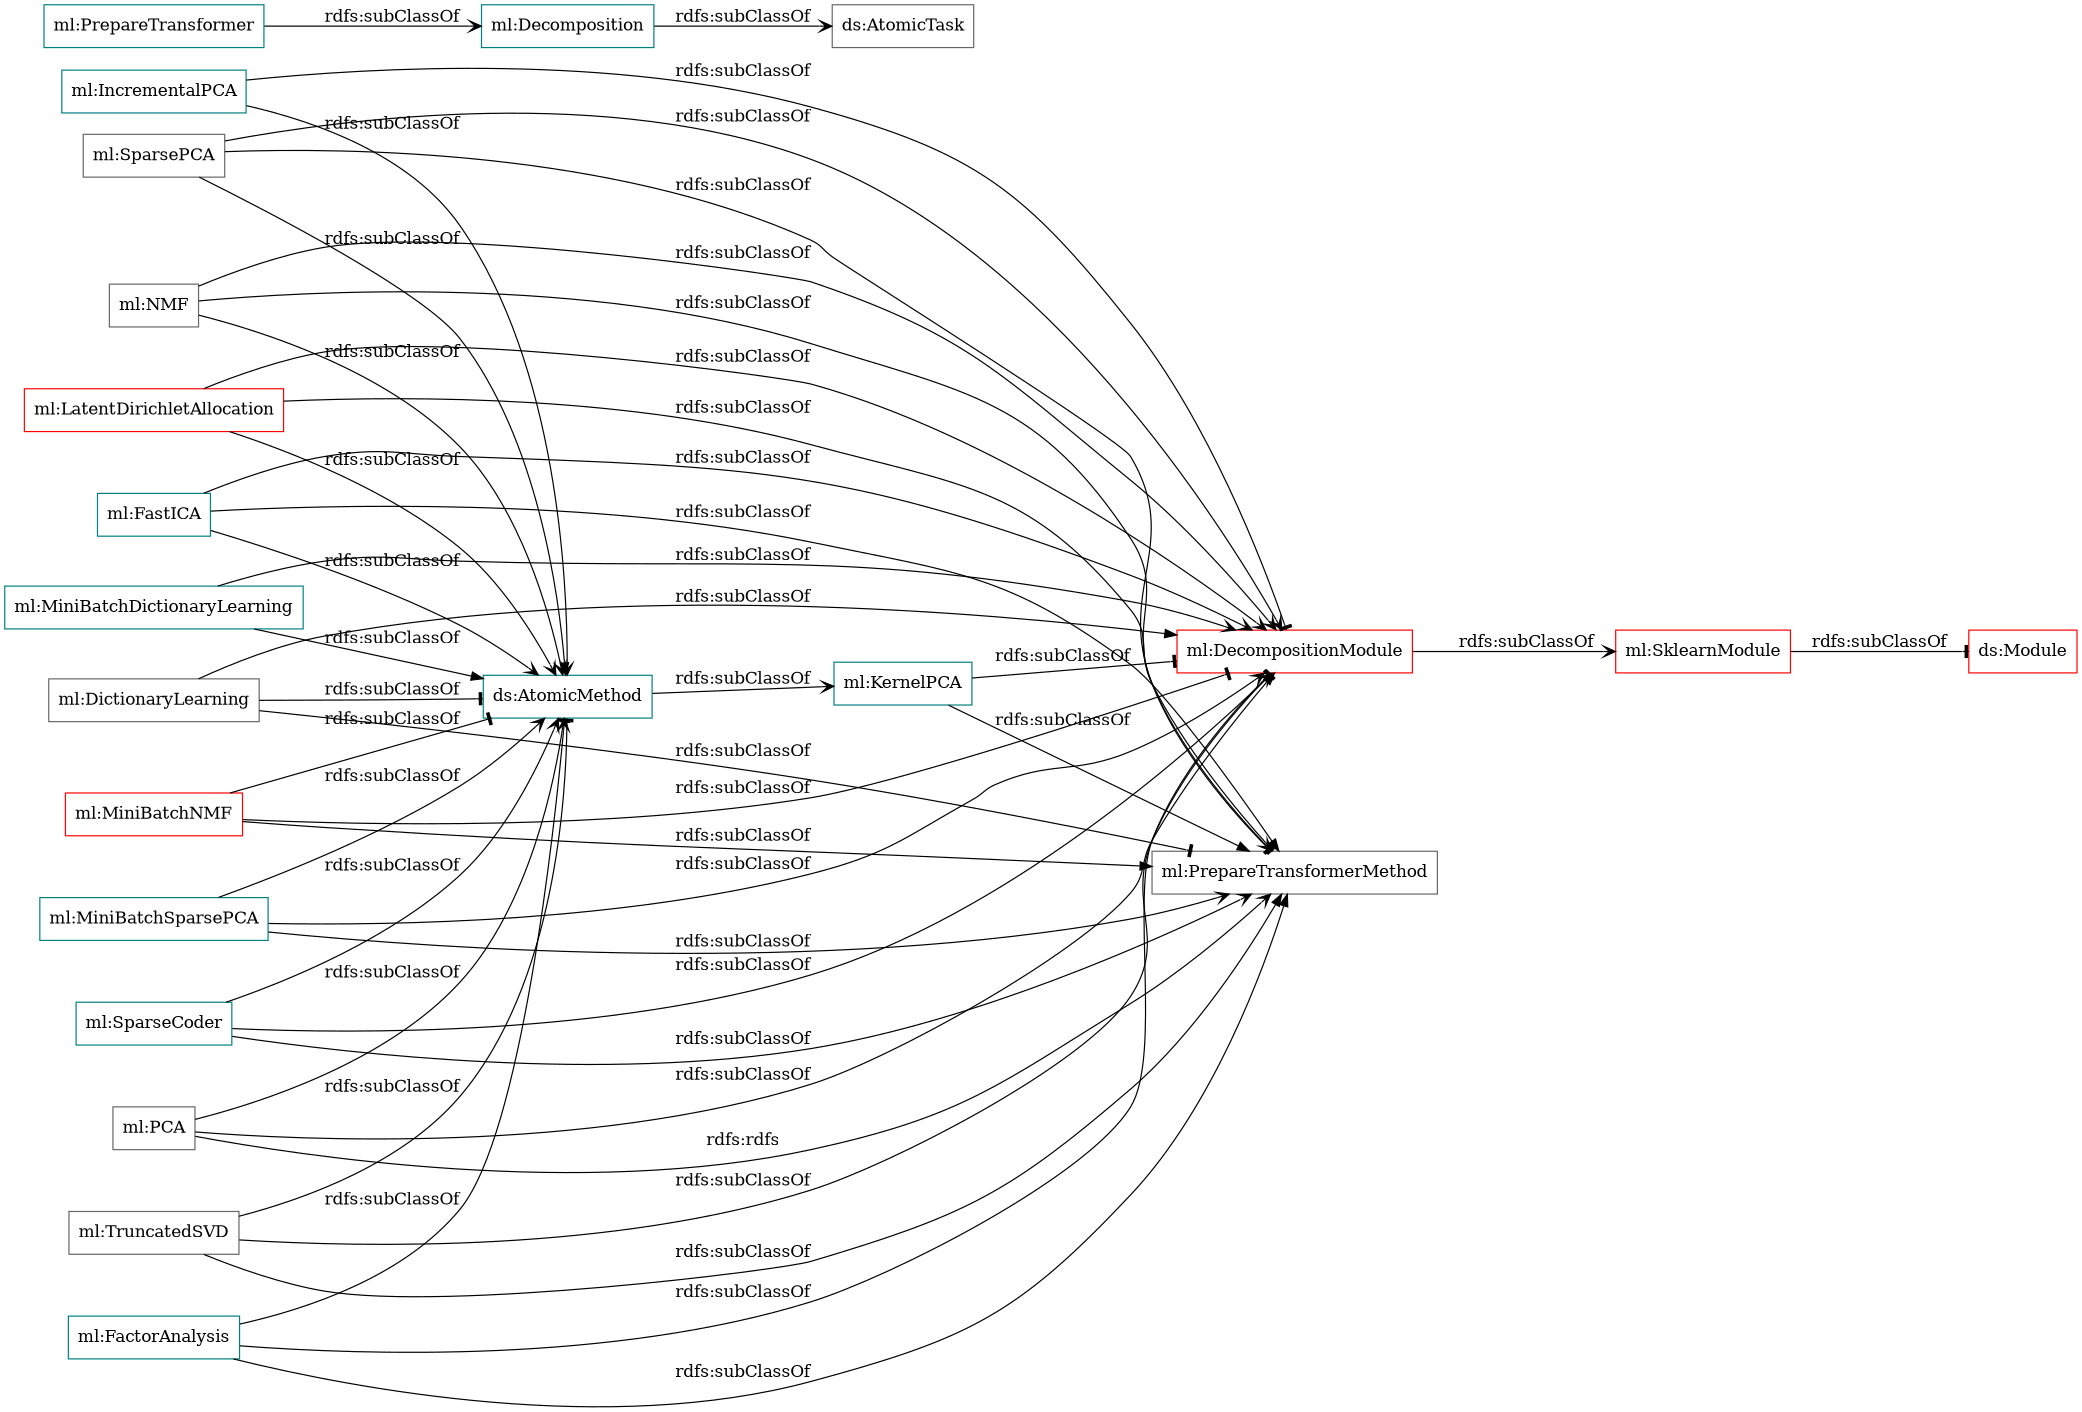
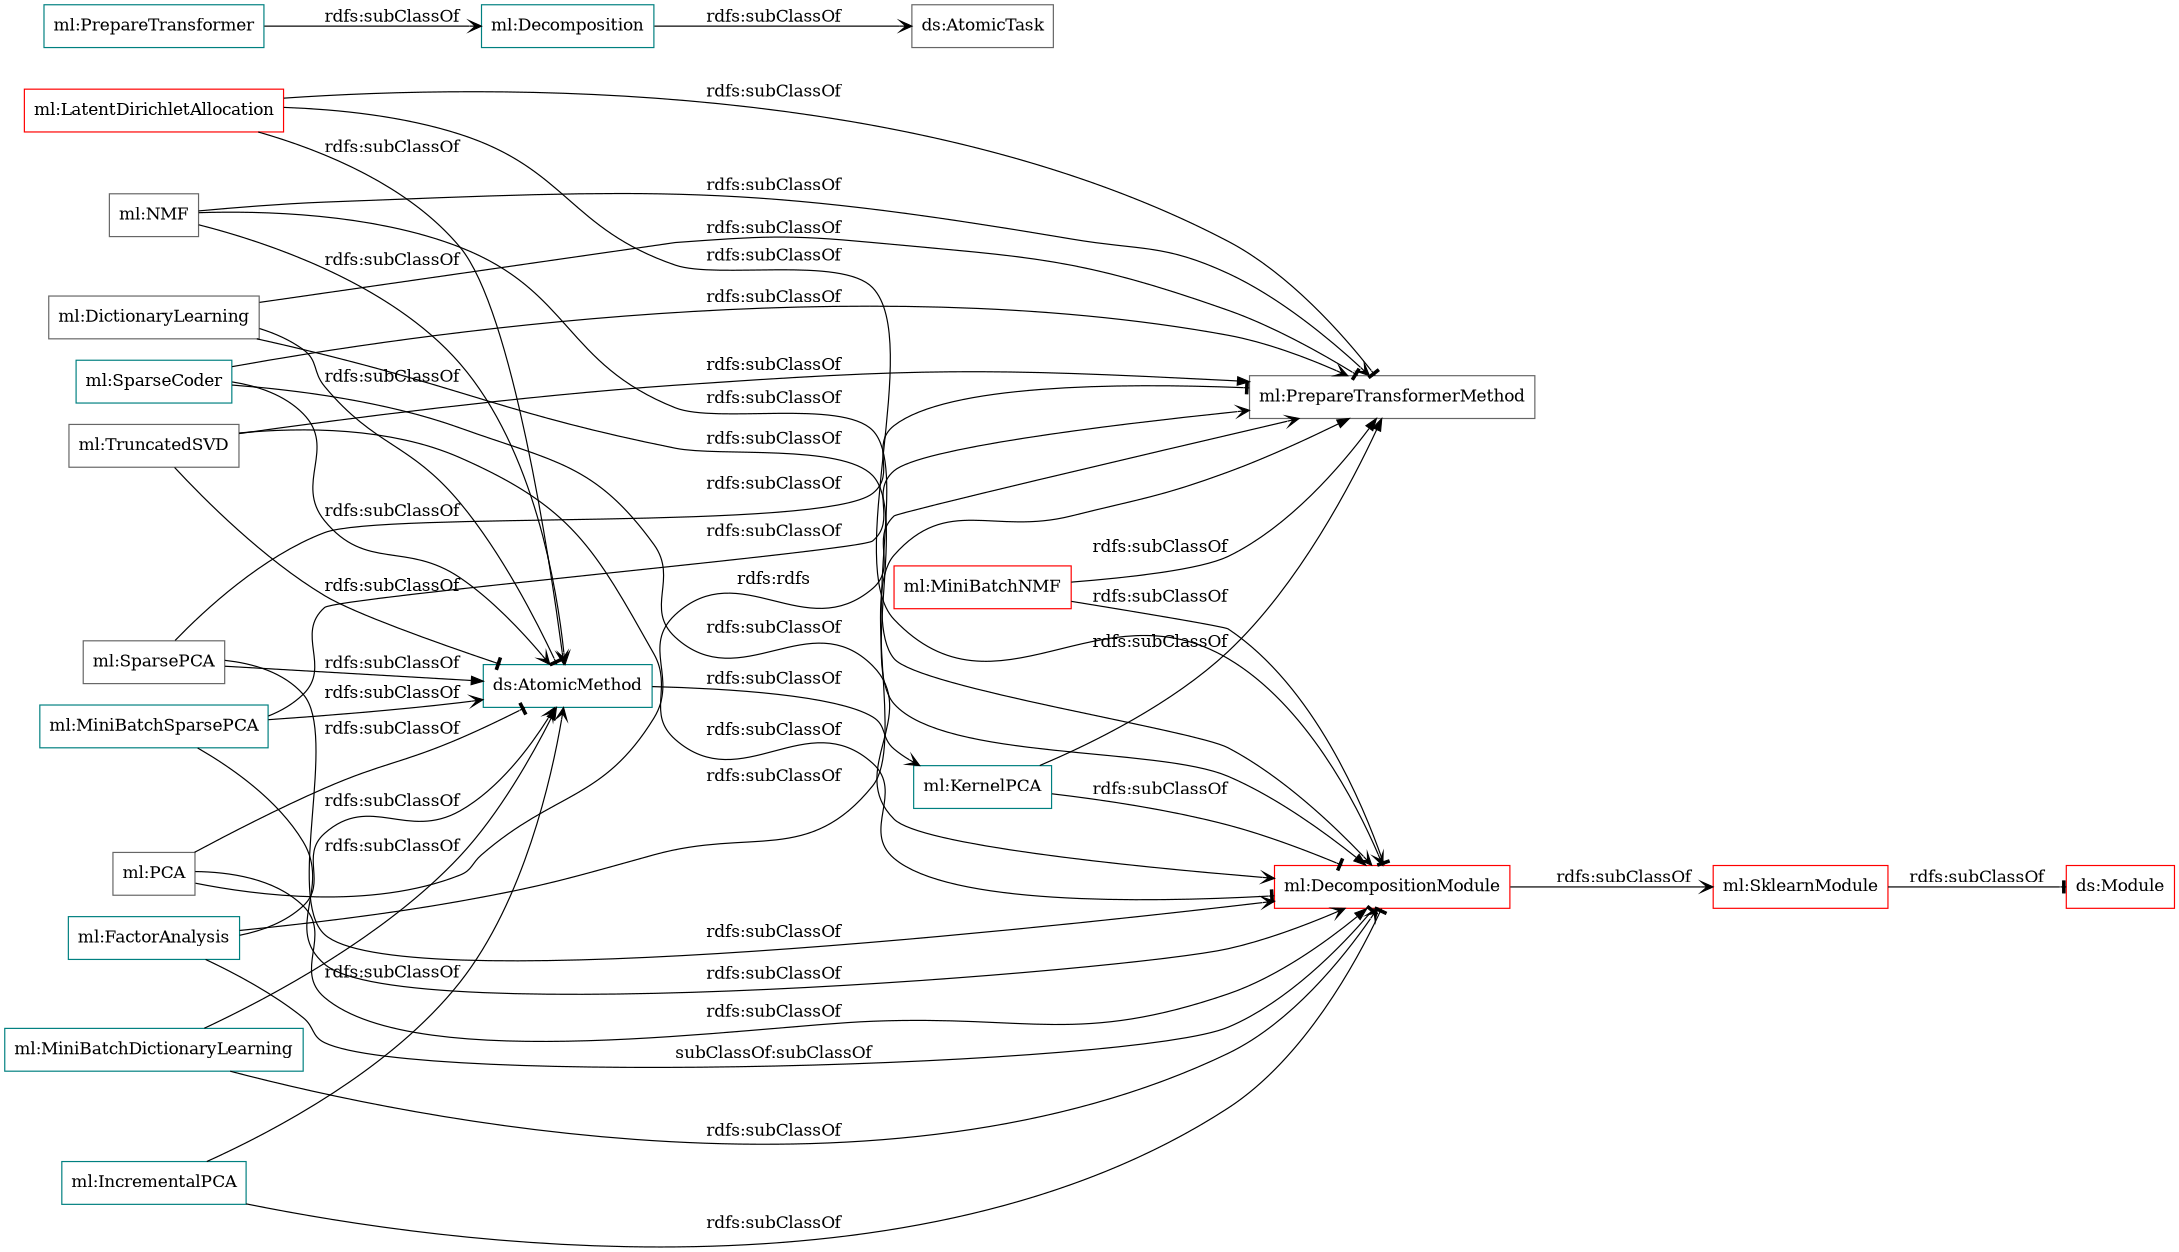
node "ml:FastICA": removed
edge "ml:MiniBatchNMF" -> "ds:AtomicMethod": removed, label "rdfs:subClassOf"
edge "ml:FactorAnalysis" -> "ml:DecompositionModule": label "rdfs:subClassOf" -> "subClassOf:subClassOf"
